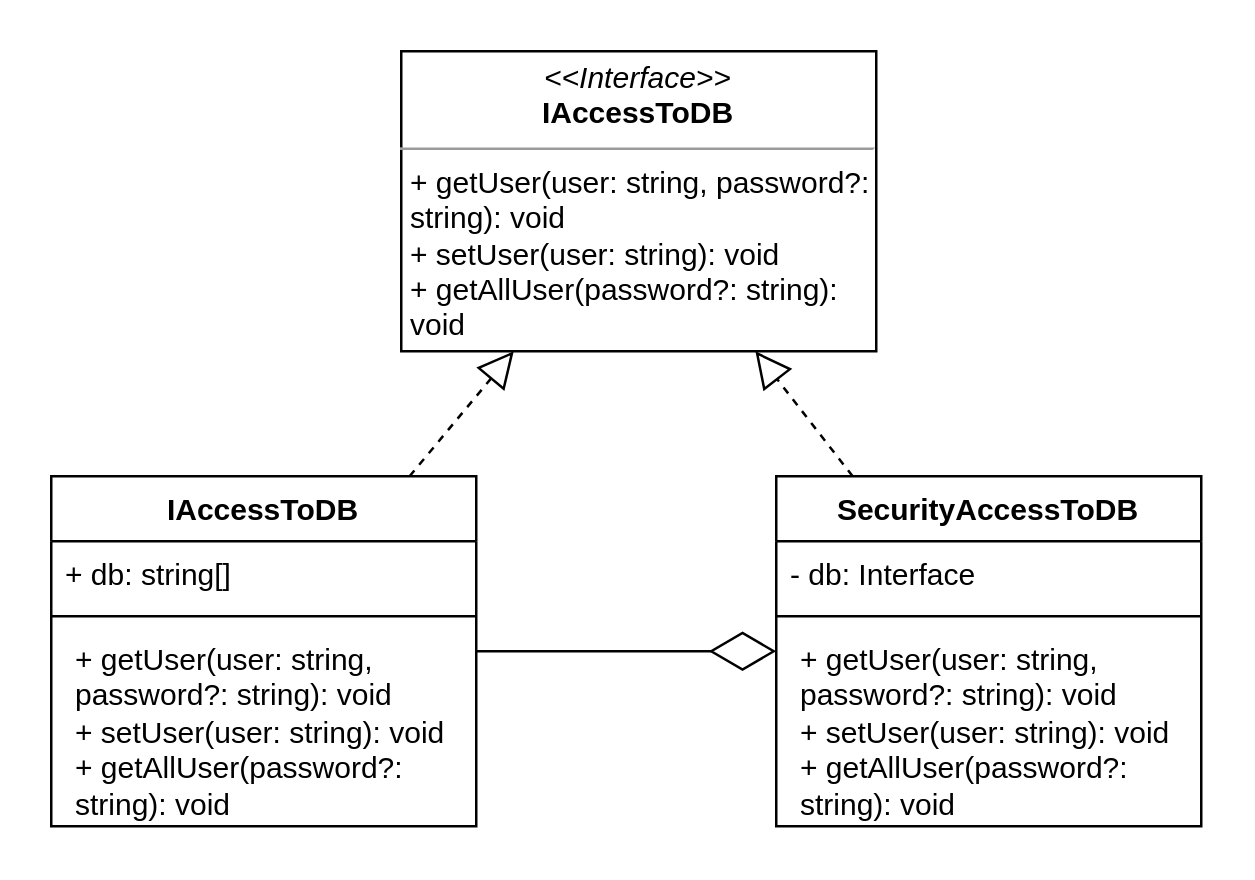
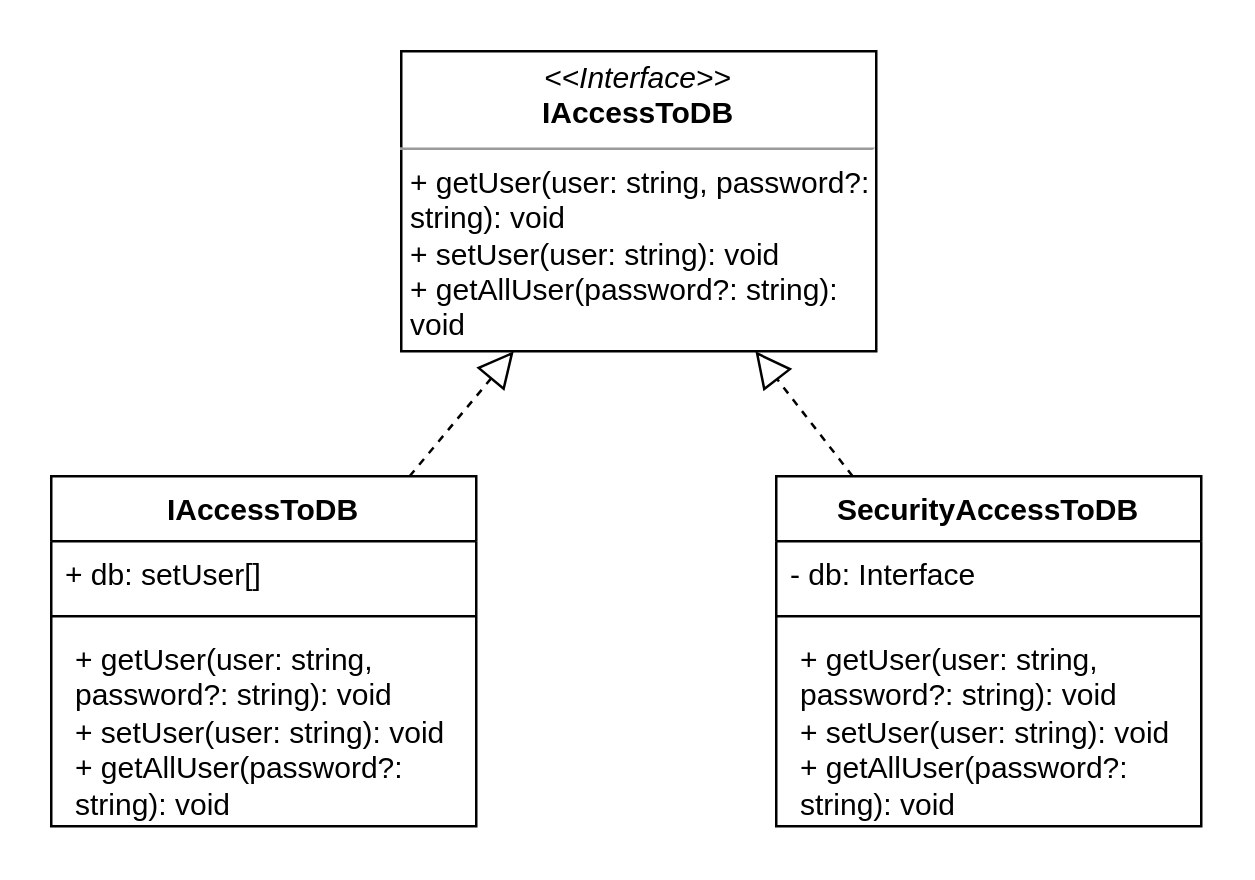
node "+ db: string[]": label "+ db: string[]" -> "+ db: setUser[]"
edge "IAccessToDB" -> "SecurityAccessToDB": removed
